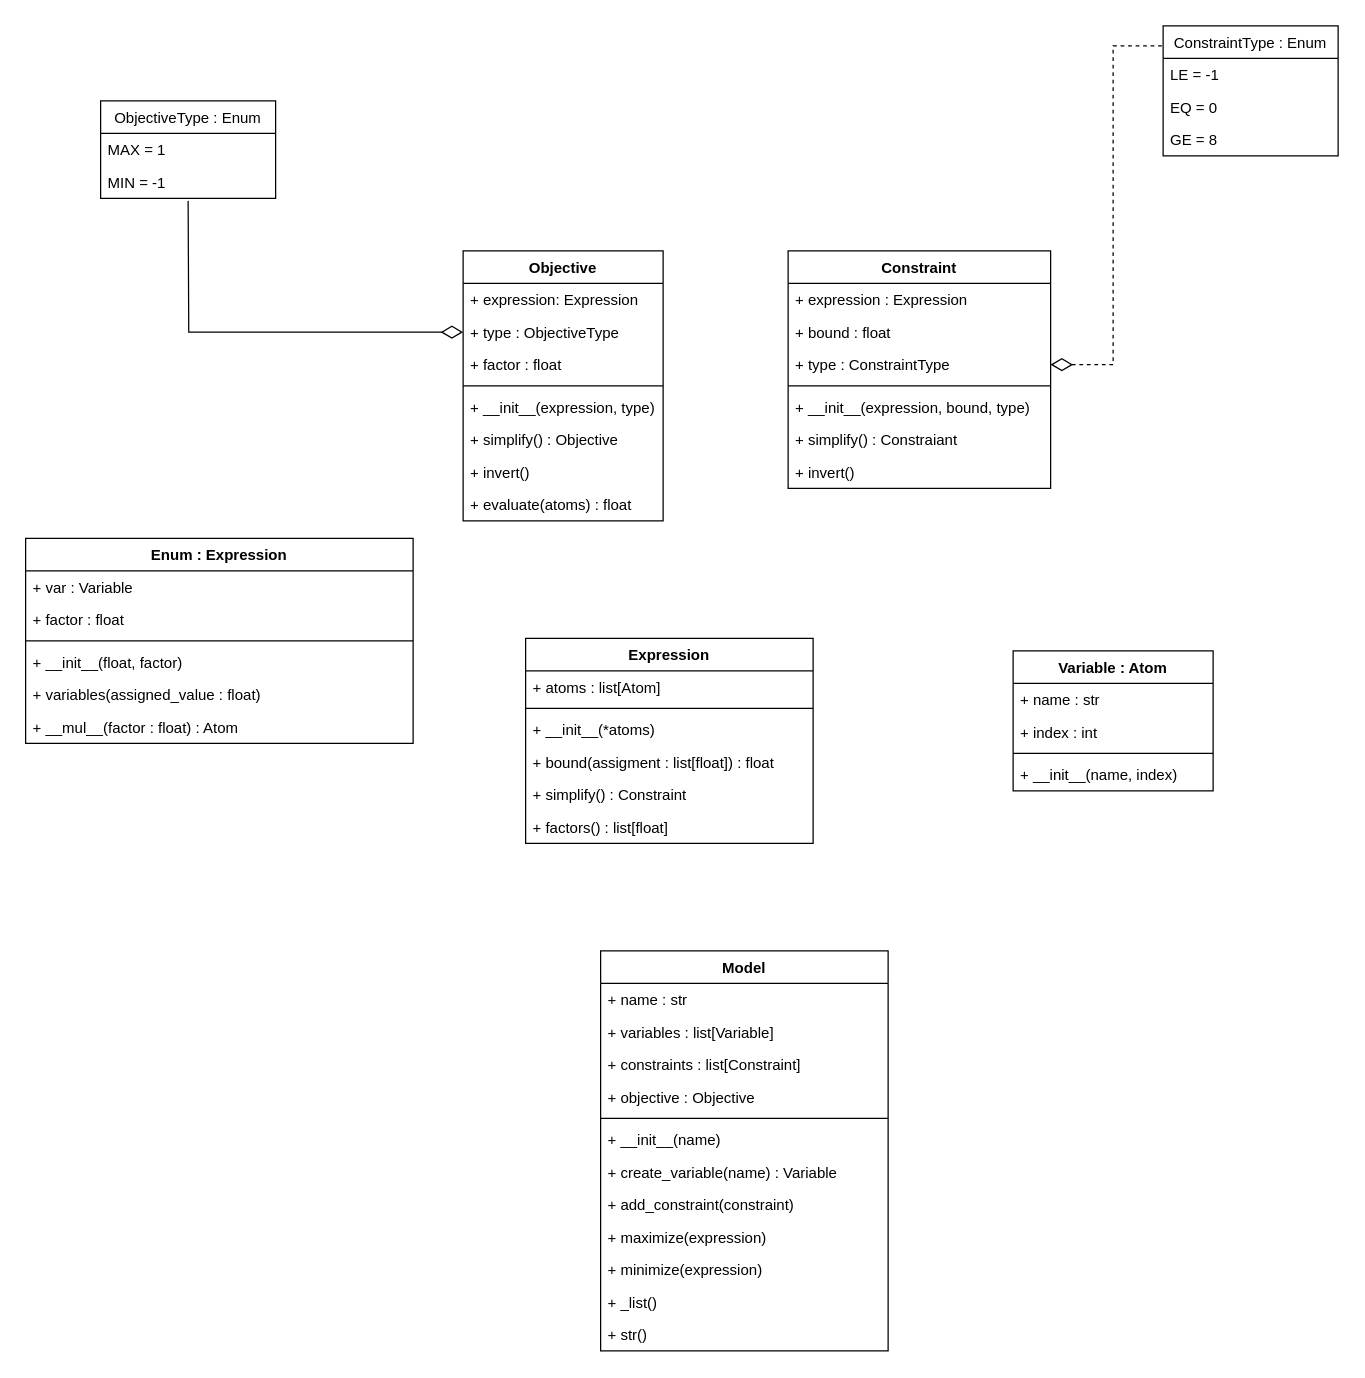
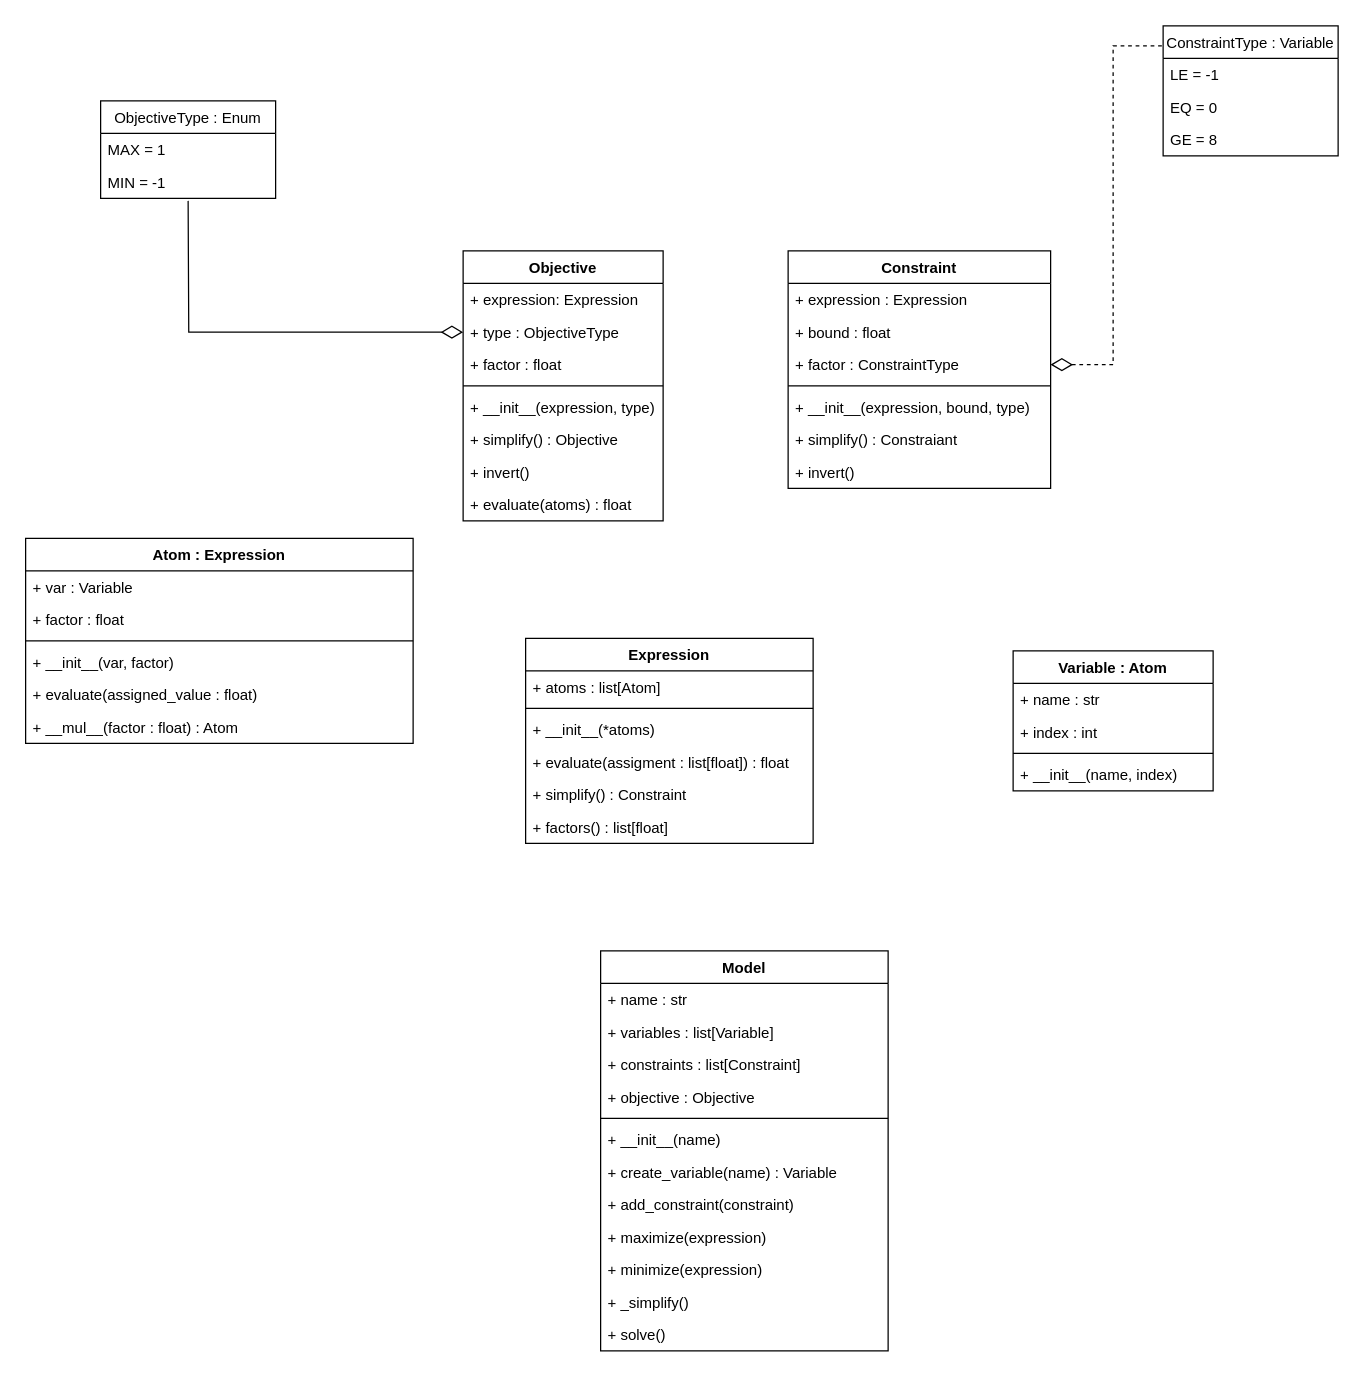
node "ConstraintType : Enum": label "ConstraintType : Enum" -> "ConstraintType : Variable"
node "+ type : ConstraintType": label "+ type : ConstraintType" -> "+ factor : ConstraintType"
node "Enum : Expression": label "Enum : Expression" -> "Atom : Expression"
node "+ __init__(float, factor)": label "+ __init__(float, factor)" -> "+ __init__(var, factor)"
node "+ variables(assigned_value : float)": label "+ variables(assigned_value : float)" -> "+ evaluate(assigned_value : float)"
node "+ bound(assigment : list[float]) : float": label "+ bound(assigment : list[float]) : float" -> "+ evaluate(assigment : list[float]) : float"
node "+ _list()": label "+ _list()" -> "+ _simplify()"
node "+ str()": label "+ str()" -> "+ solve()"
